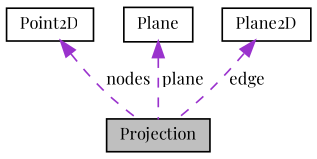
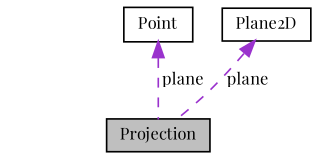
node "Point2D": removed
node "Plane": label "Plane" -> "Point"
edge "Projection" -> "Plane2D": label " edge" -> " plane"
